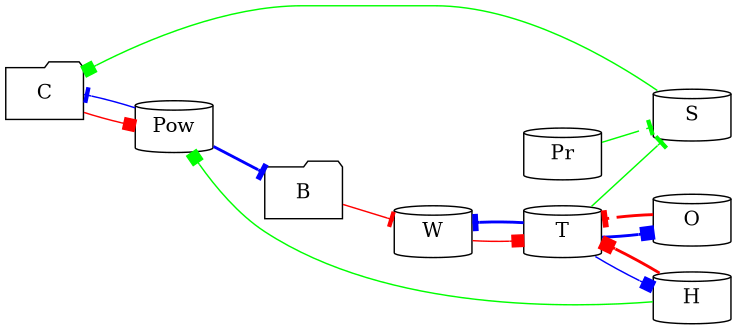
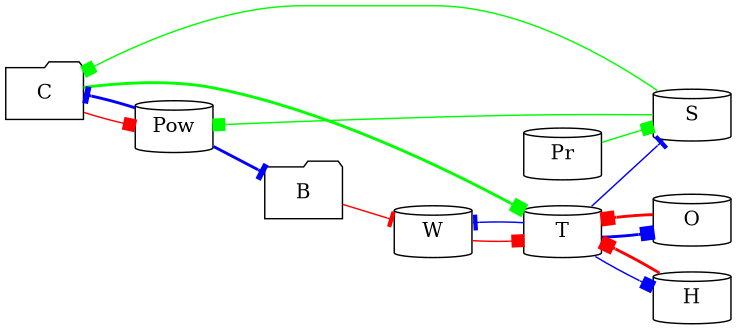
edge "Pow" -> "C": style solid -> bold
edge "C" -> "T": added
edge "Pr" -> "S": arrowhead tee -> box
edge "T" -> "S": color green -> blue
edge "O" -> "T": arrowhead tee -> box
edge "T" -> "W": style bold -> solid
edge "H" -> "Pow": now "S" -> "Pow"
